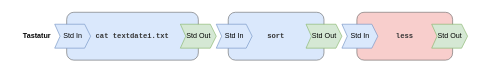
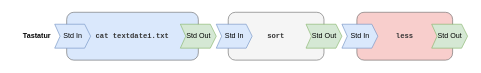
node "sort": fillcolor #dae8fc -> #f5f5f5
